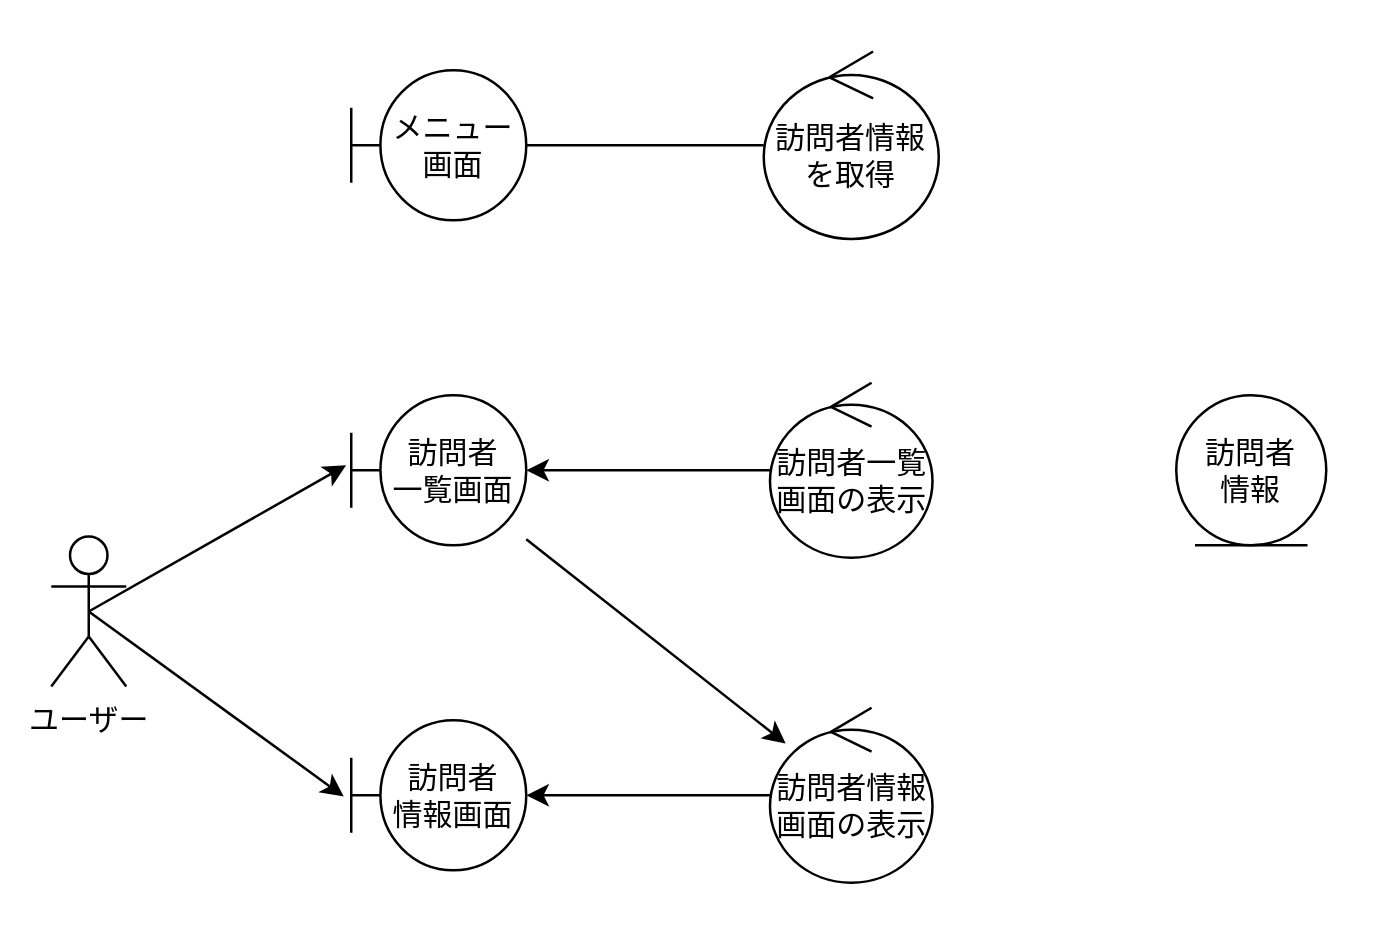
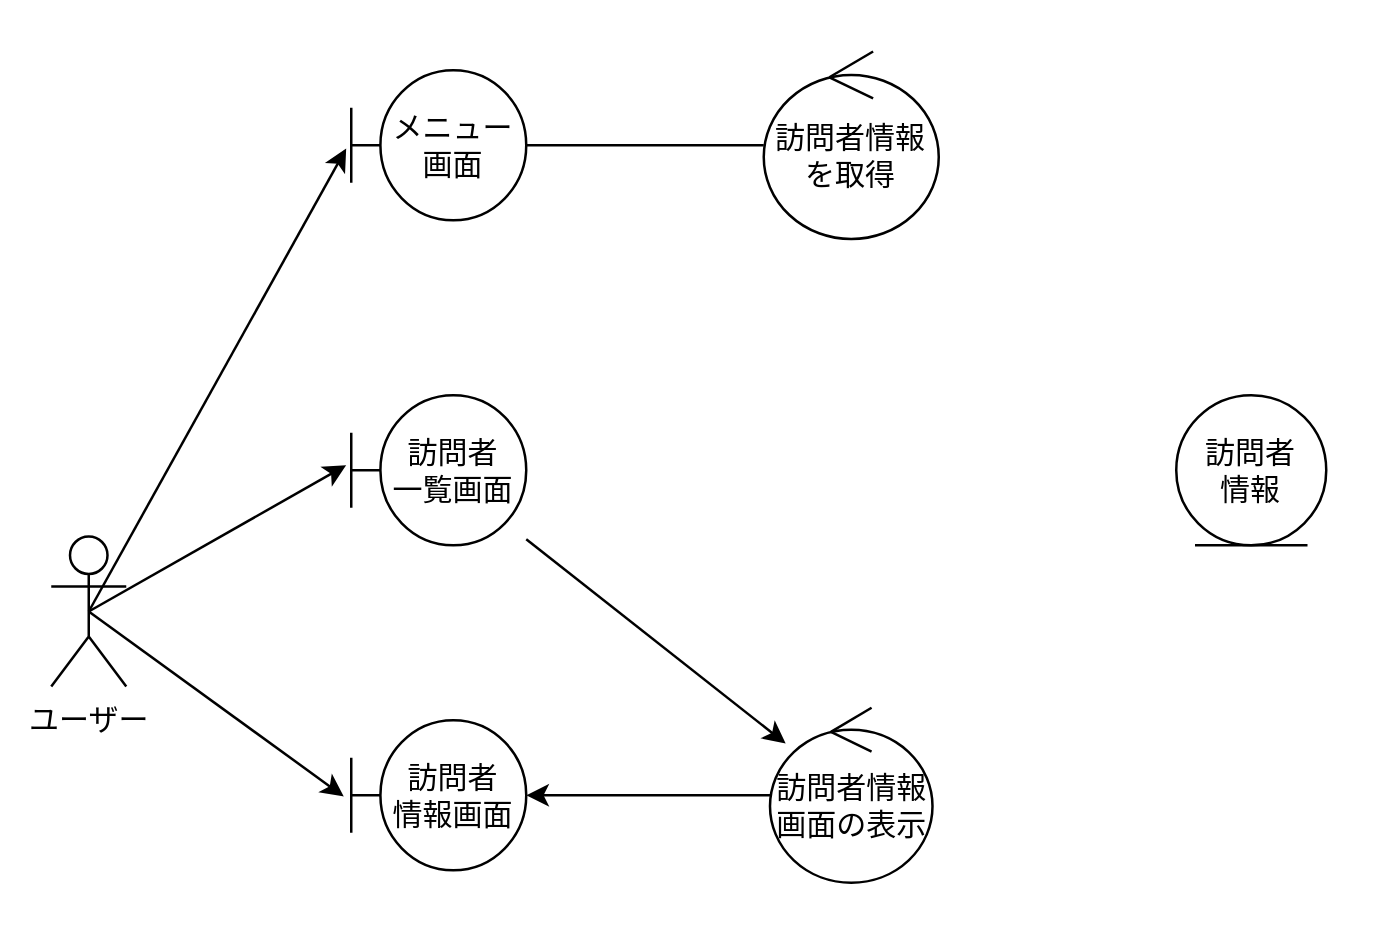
edge "ユーザー" -> "メニュー画面": added
edge "訪問者一覧 画面の表示" -> "訪問者 一覧画面": removed
node "訪問者一覧 画面の表示": removed
